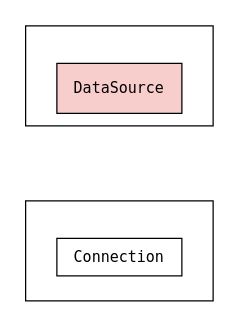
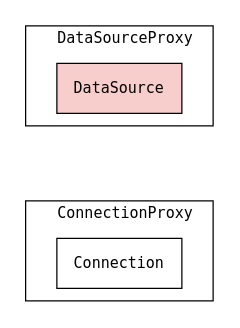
node "DataSourceProxy": added
node "ConnectionProxy": added
node "Connection": size 125x38 -> 125x50
